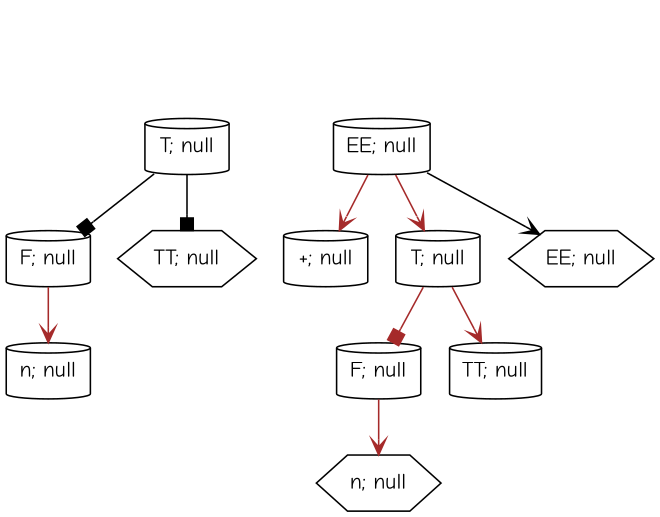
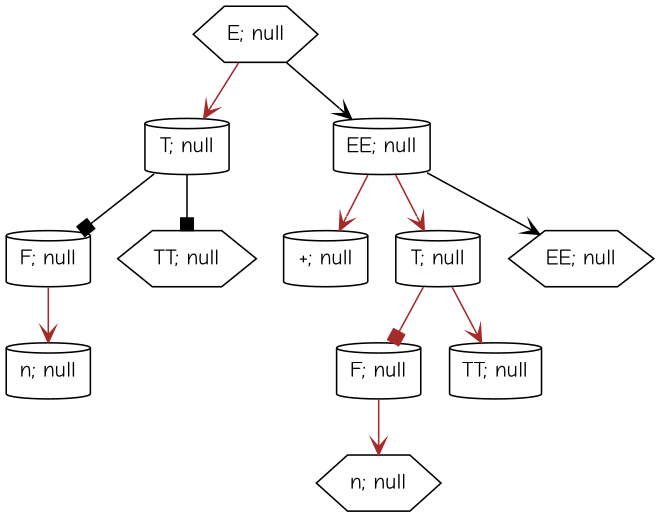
node "E; null": added
